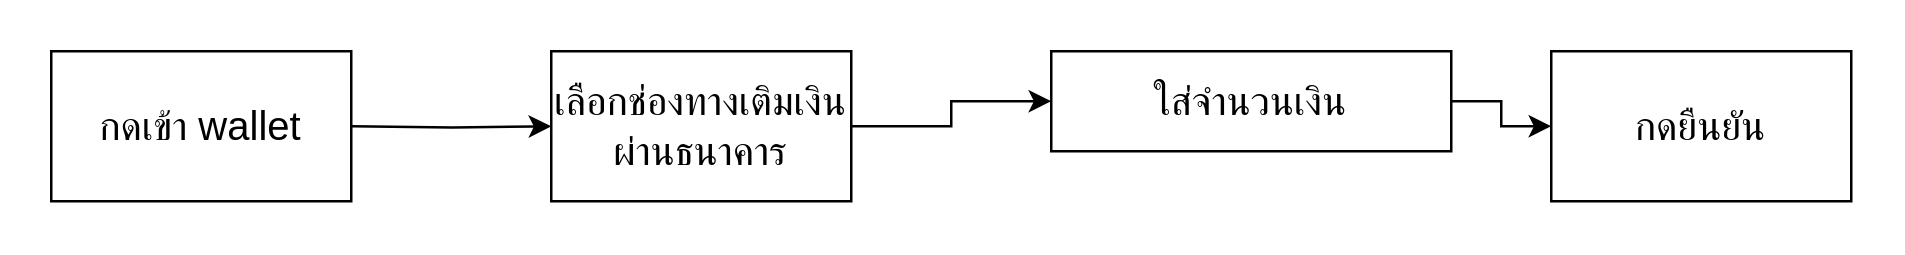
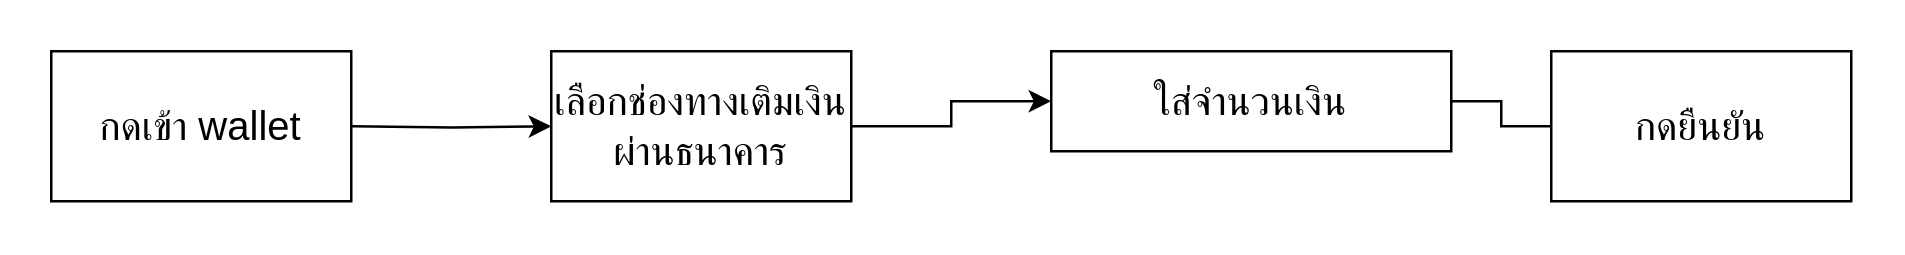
edge "ใส่จำนวนเงิน" -> "กดยืนยัน": arrowhead classic -> none
